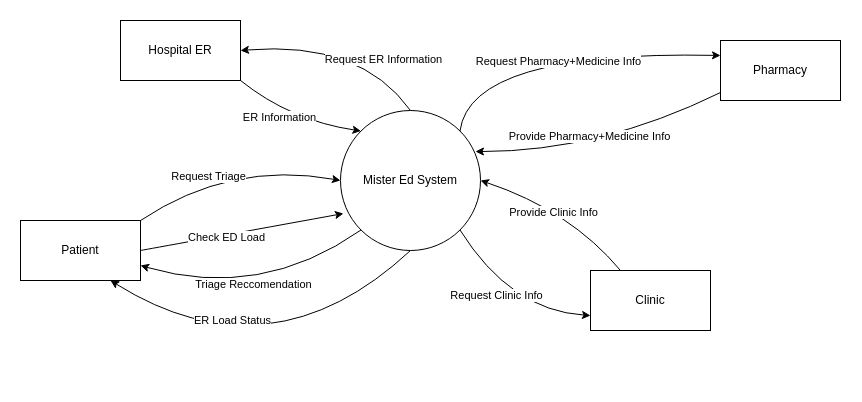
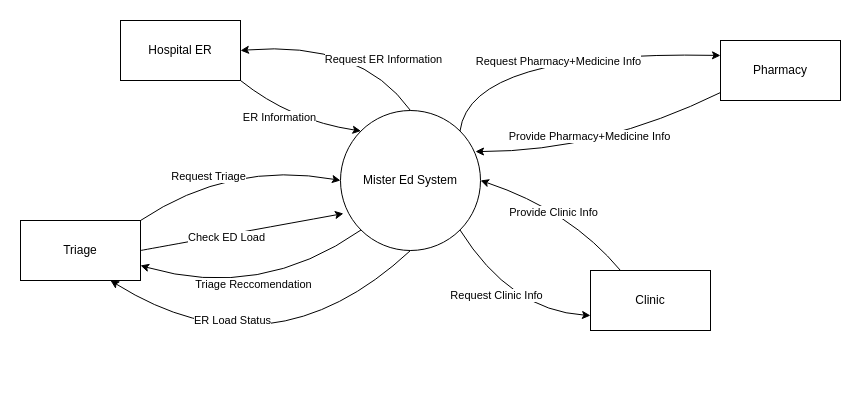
node "Patient": label "Patient" -> "Triage"
